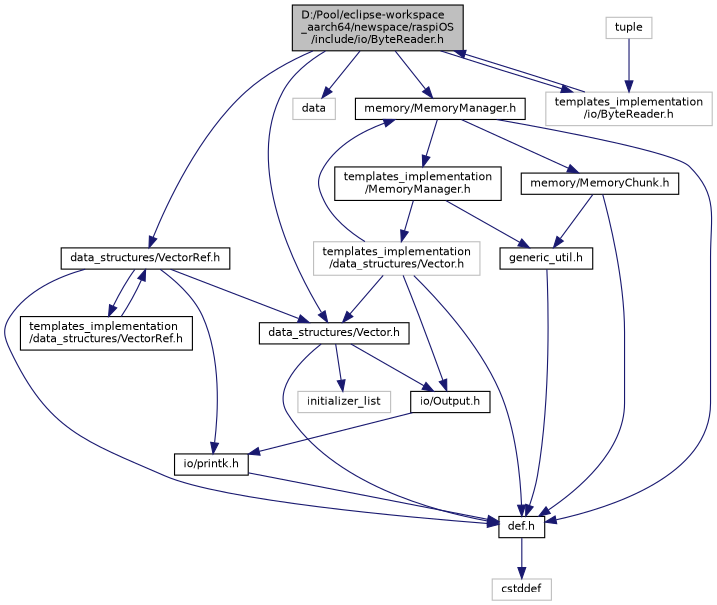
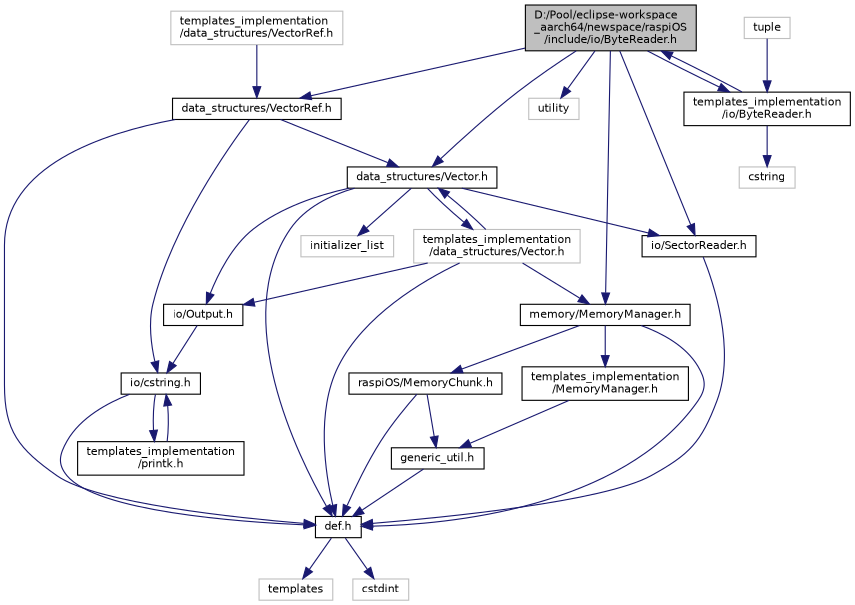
node "data": label "data" -> "utility"
node "templates_implementation /io/ByteReader.h": color grey75 -> black
node "cstring": added
node "memory/MemoryChunk.h": label "memory/MemoryChunk.h" -> "raspiOS/MemoryChunk.h"
edge "templates_implementation /MemoryManager.h" -> "templates_implementation /data_structures/Vector.h": now "data_structures/Vector.h" -> "templates_implementation /data_structures/Vector.h"
node "io/SectorReader.h": added
edge "data_structures/VectorRef.h" -> "templates_implementation /data_structures/VectorRef.h": removed
node "templates_implementation /data_structures/VectorRef.h": color black -> grey75
node "templates_implementation /printk.h": added
node "io/printk.h": label "io/printk.h" -> "io/cstring.h"
node "cstdint": added
node "cstddef": label "cstddef" -> "templates"
